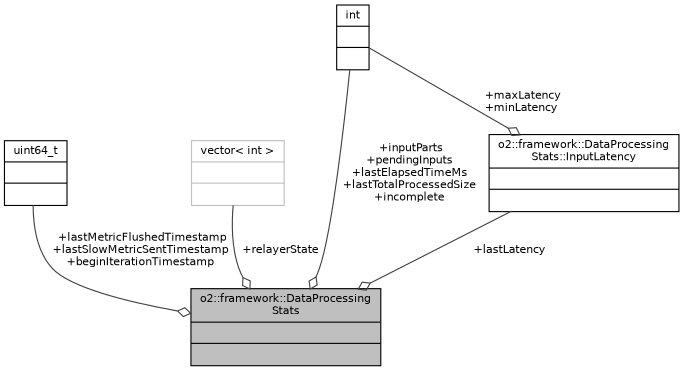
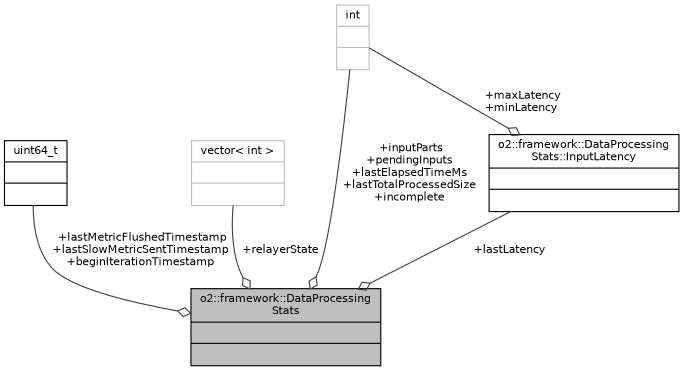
node "int": color black -> grey75
